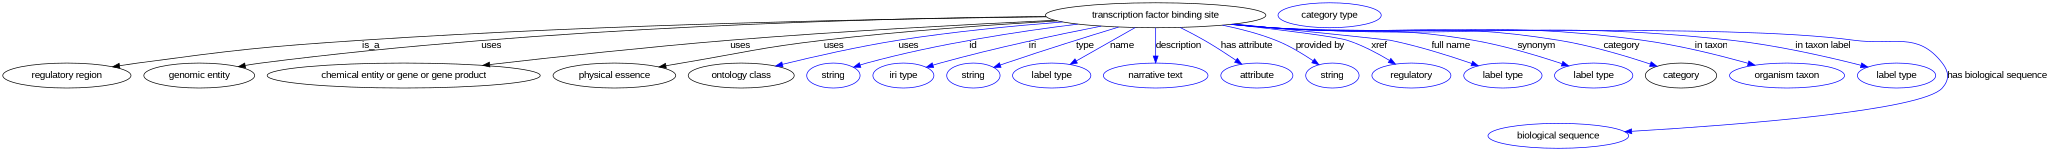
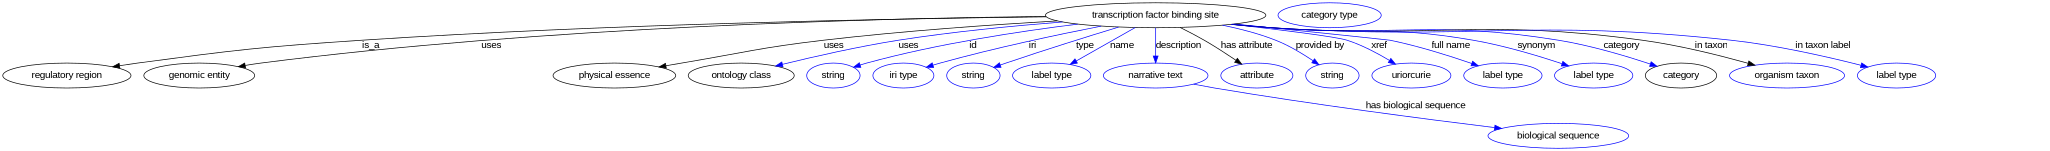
edge "transcription factor binding site" -> "biological sequence": now "narrative text" -> "biological sequence"
edge "transcription factor binding site" -> "organism taxon": color blue -> black
edge "transcription factor binding site" -> "attribute": color blue -> black
node "chemical entity or gene or gene product": removed
node "regulatory": label "regulatory" -> "uriorcurie"
